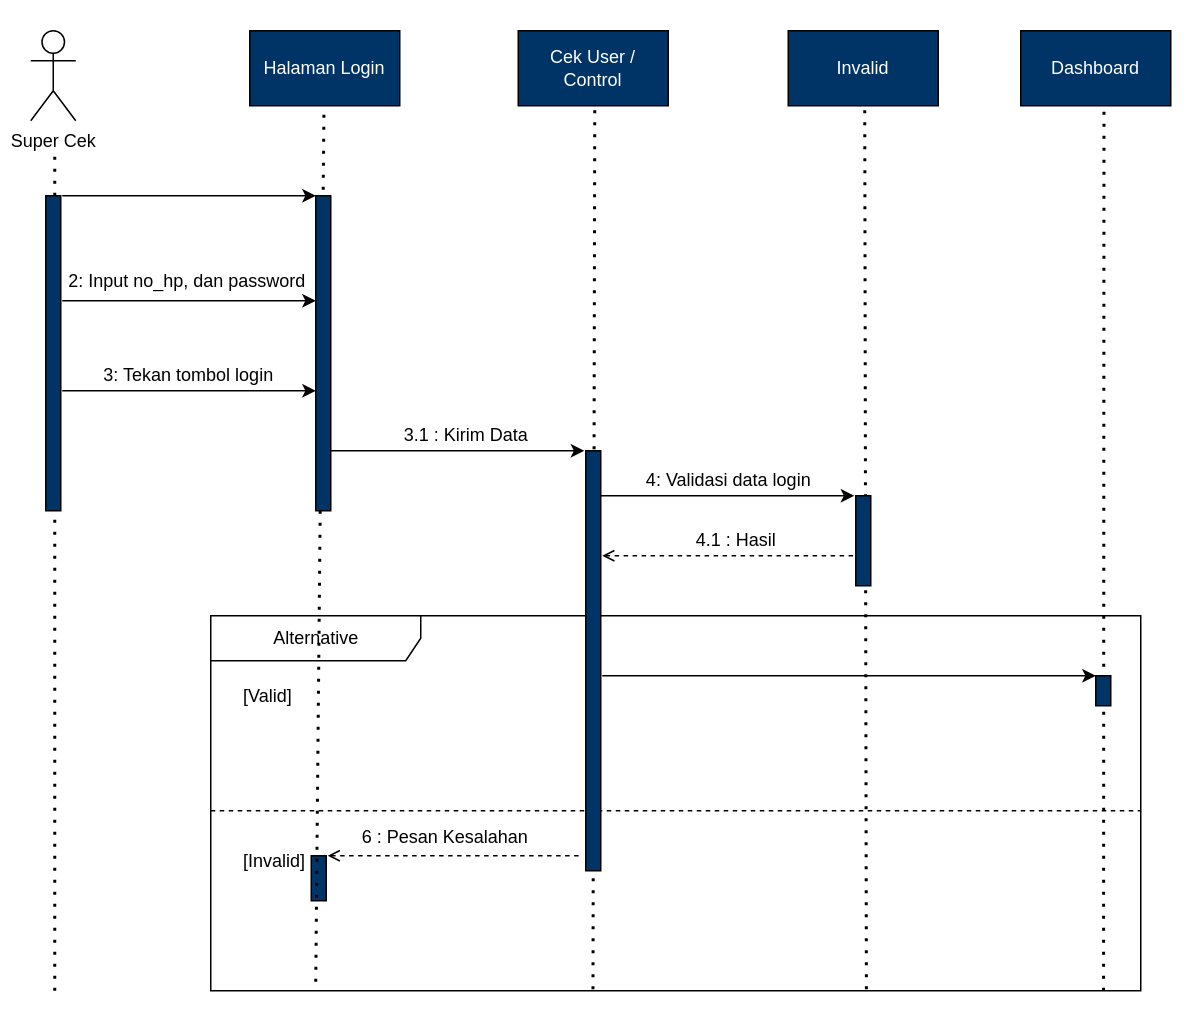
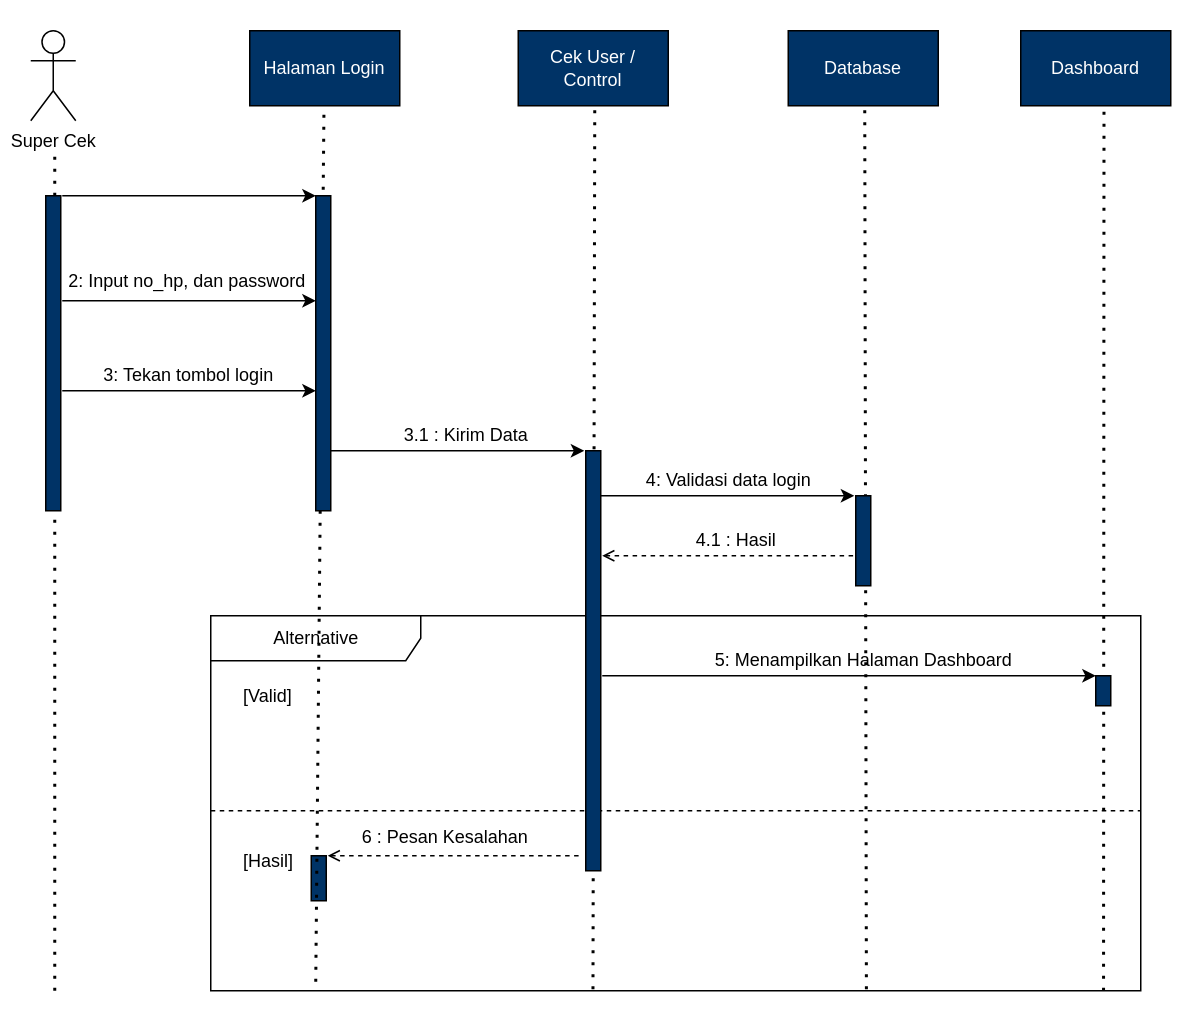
node "Invalid": label "Invalid" -> "Database"
node "5: Menampilkan Halaman Dashboard": added
node "[Invalid]": label "[Invalid]" -> "[Hasil]"
